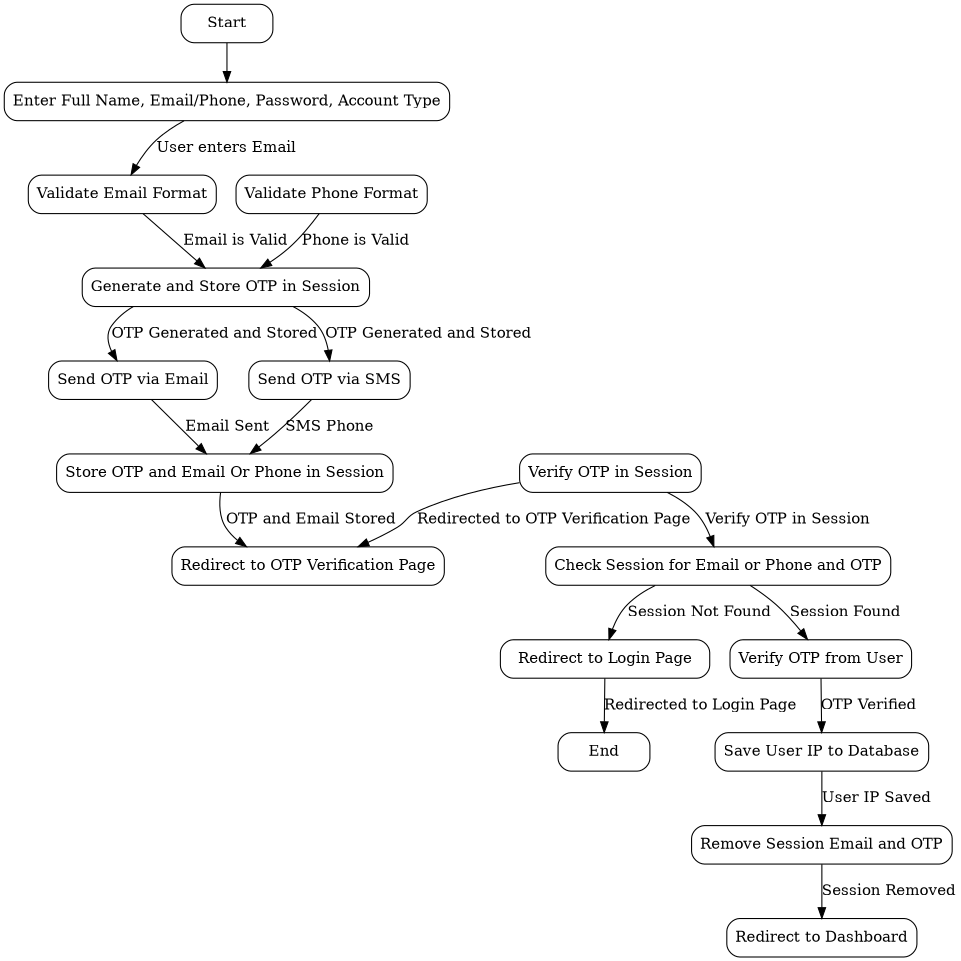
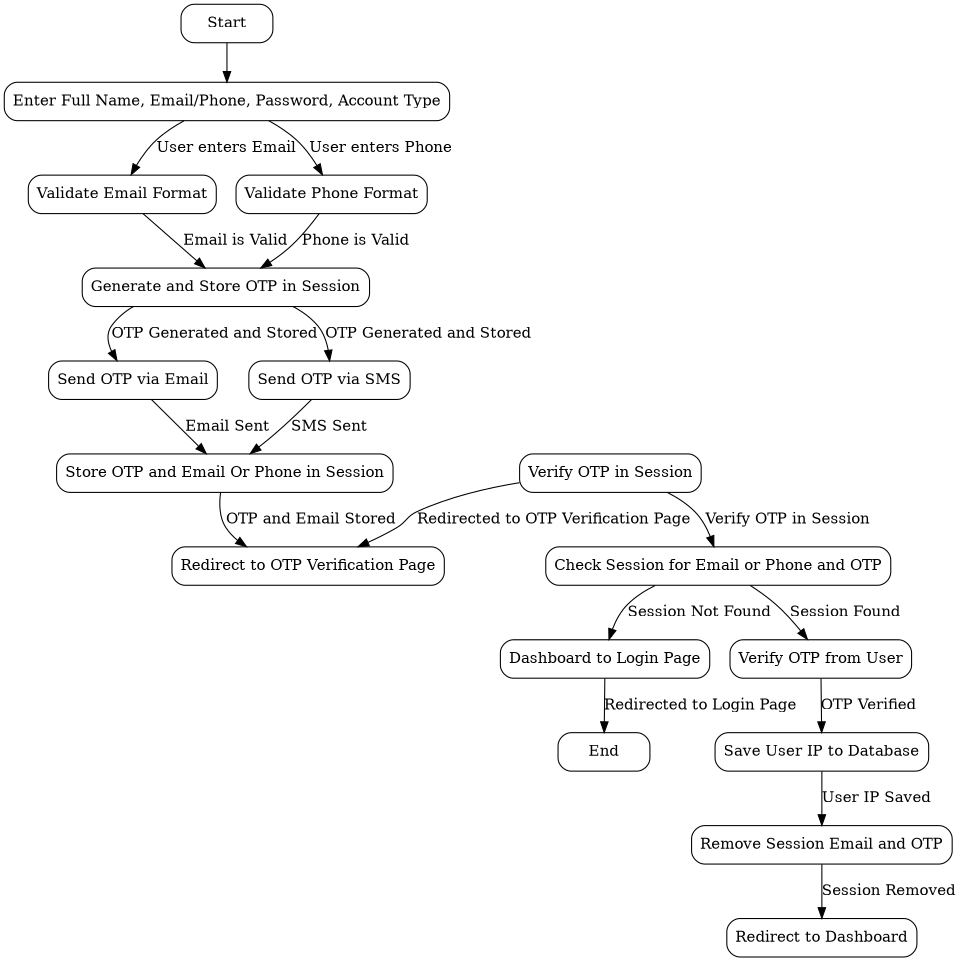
edge "Enter Full Name, Email/Phone, Password, Account Type" -> "Validate Phone Format": added, label "User enters Phone"
edge "Send OTP via SMS" -> "Store OTP and Email Or Phone in Session": label "SMS Phone" -> "SMS Sent"
node "Redirect to Login Page": label "Redirect to Login Page" -> "Dashboard to Login Page"
